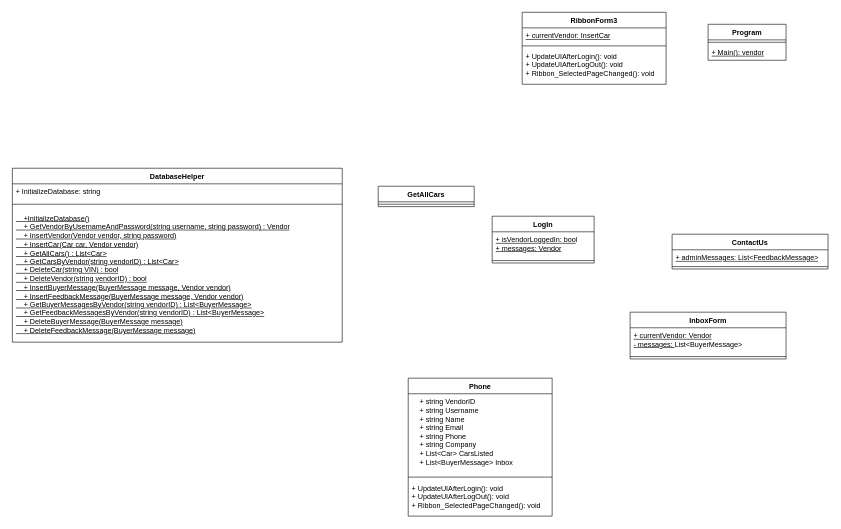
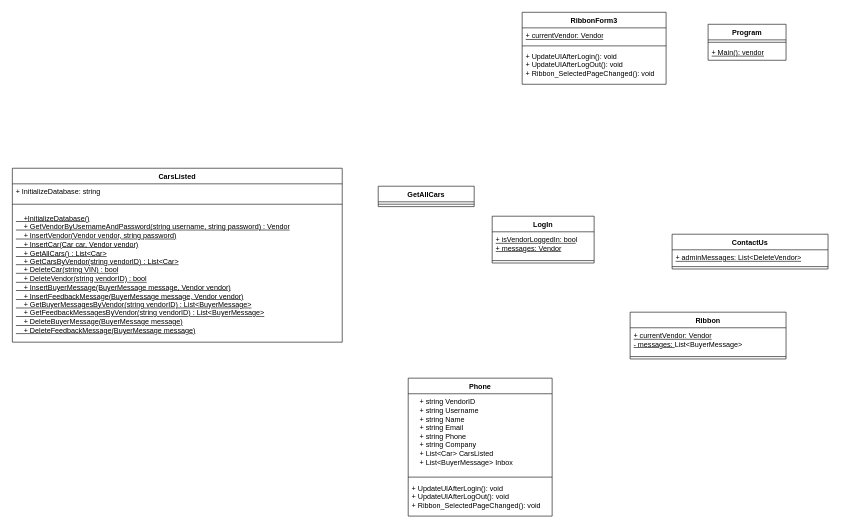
node "+ currentVendor: InsertCar": label "+ currentVendor: InsertCar" -> "+ currentVendor: Vendor"
node "DatabaseHelper": label "DatabaseHelper" -> "CarsListed"
node "+ adminMessages: List<FeedbackMessage>": label "+ adminMessages: List<FeedbackMessage>" -> "+ adminMessages: List<DeleteVendor>"
node "InboxForm": label "InboxForm" -> "Ribbon"
